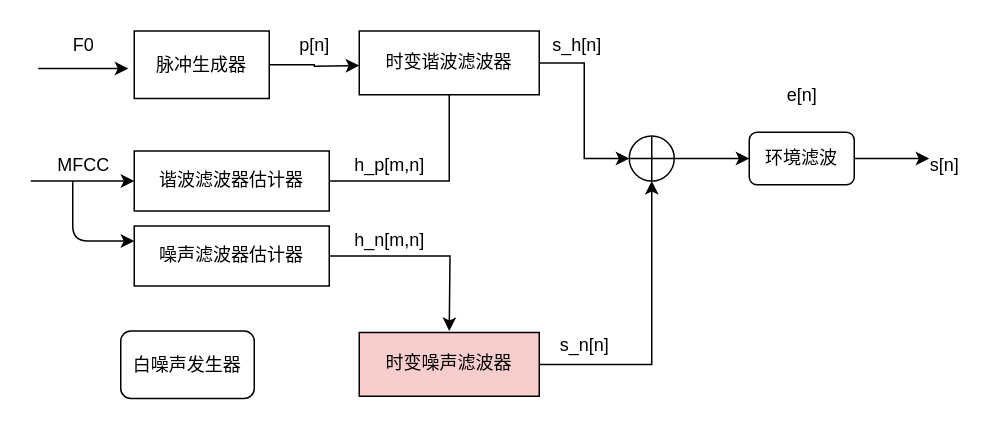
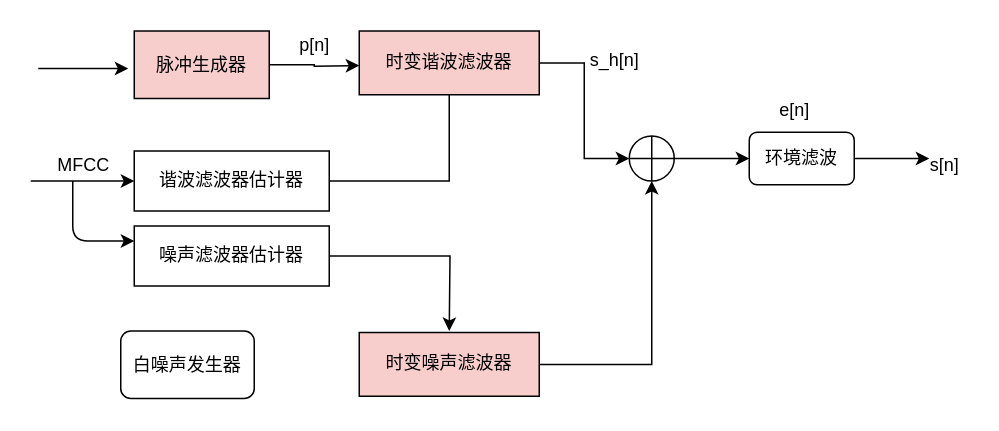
node "F0": removed
node "s_h[n]": moved (577, 46) -> (614, 61)
node "时变谐波滤波器": fillcolor #ffffff -> #f8cecc
node "脉冲生成器": fillcolor #ffffff -> #f8cecc
node "e[n]": moved (802, 95) -> (794, 110)
node "h_p[m,n]": removed
node "h_n[m,n]": removed
node "s_n[n]": removed
